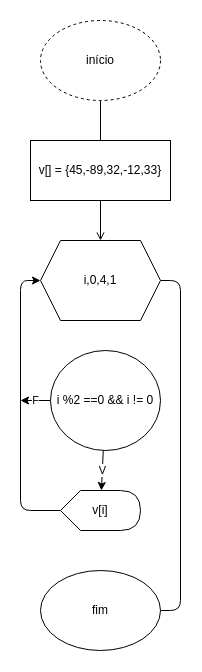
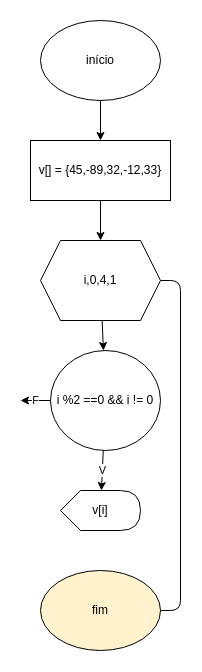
node "início": style dashed -> solid
edge "início" -- "v[] = {45,-89,32,-12,33}": arrowhead none -> classic
edge "v[] = {45,-89,32,-12,33}" -> "i,0,4,1": arrowhead open -> classic
edge "i,0,4,1" -> "i %2 ==0 && i != 0": added
edge "v[i]" -> "i,0,4,1": removed
node "fim": fillcolor #ffffff -> #fff2cc
